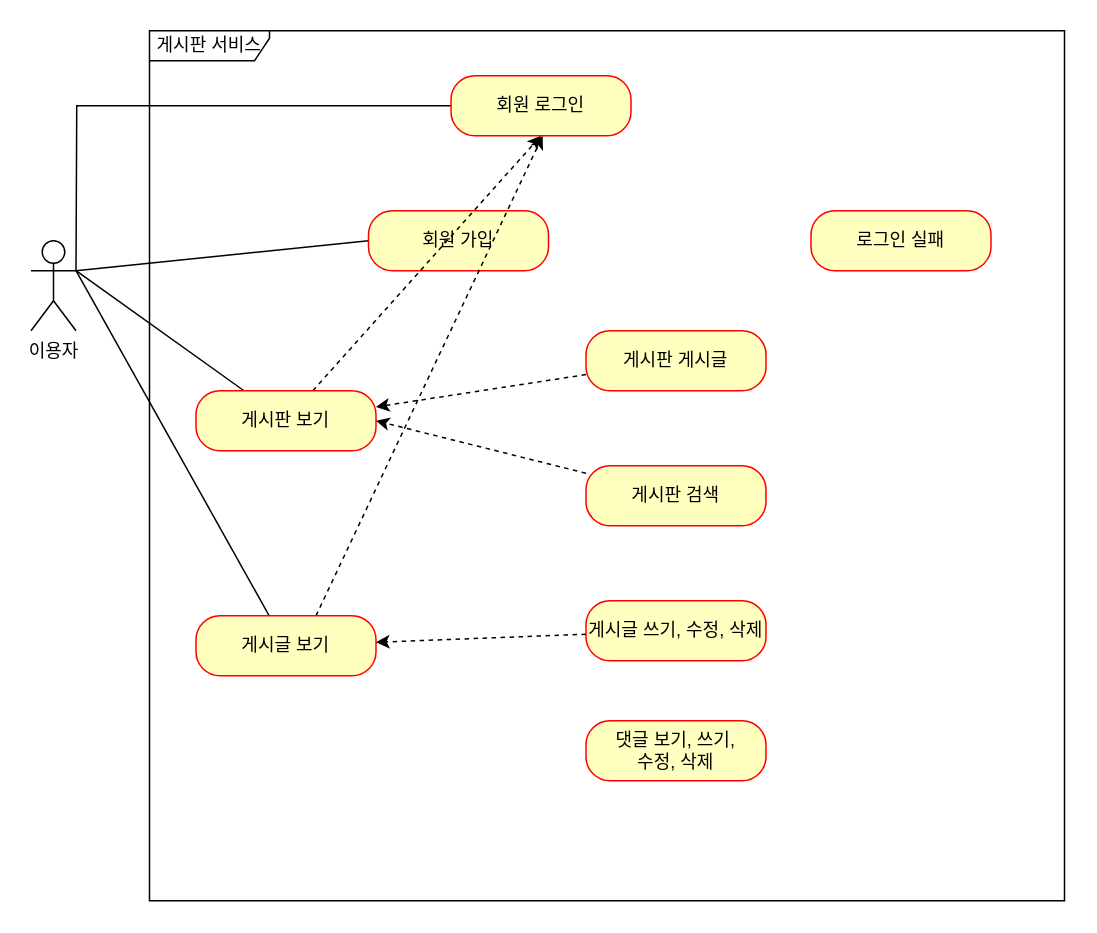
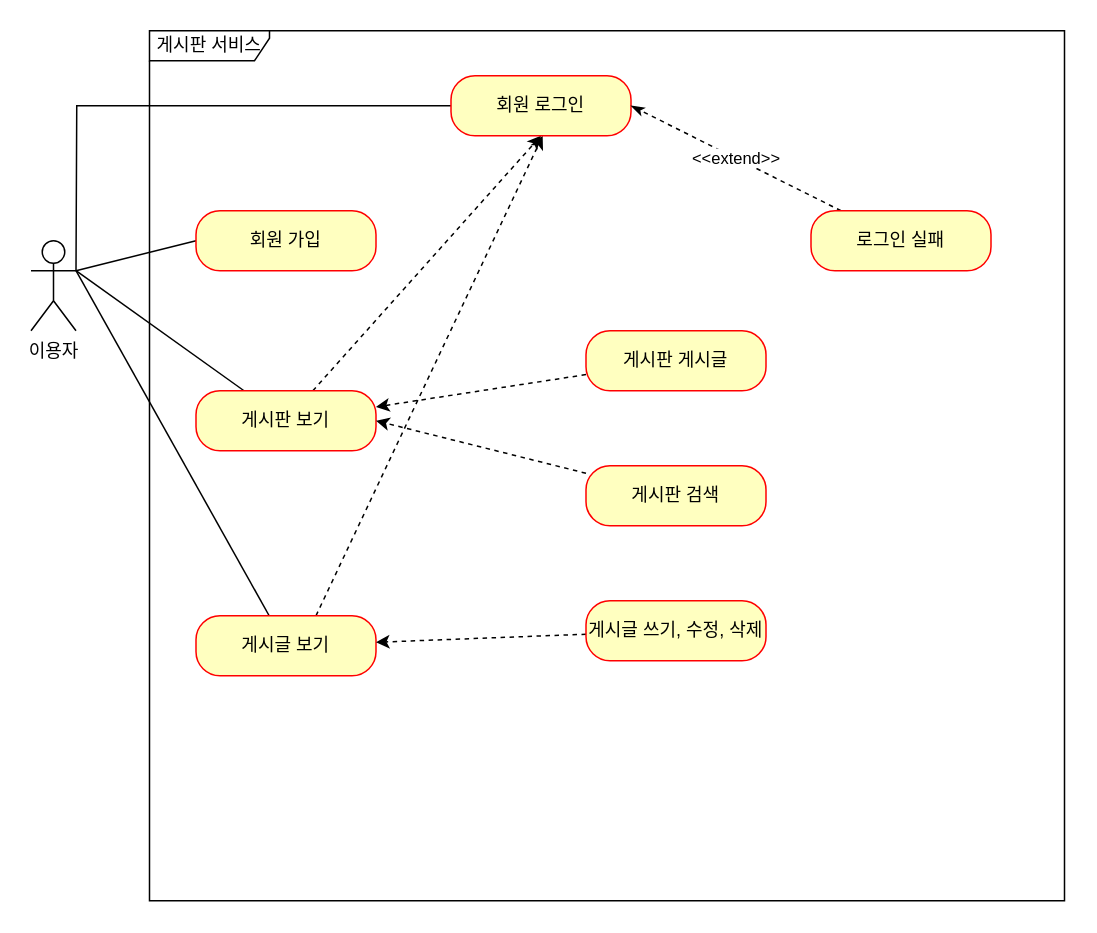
edge "로그인 실패" -> "회원 로그인": added, label "<<extend>>"
node "회원 가입": moved (458, 241) -> (286, 241)
node "댓글 보기, 쓰기, 수정, 삭제": removed
